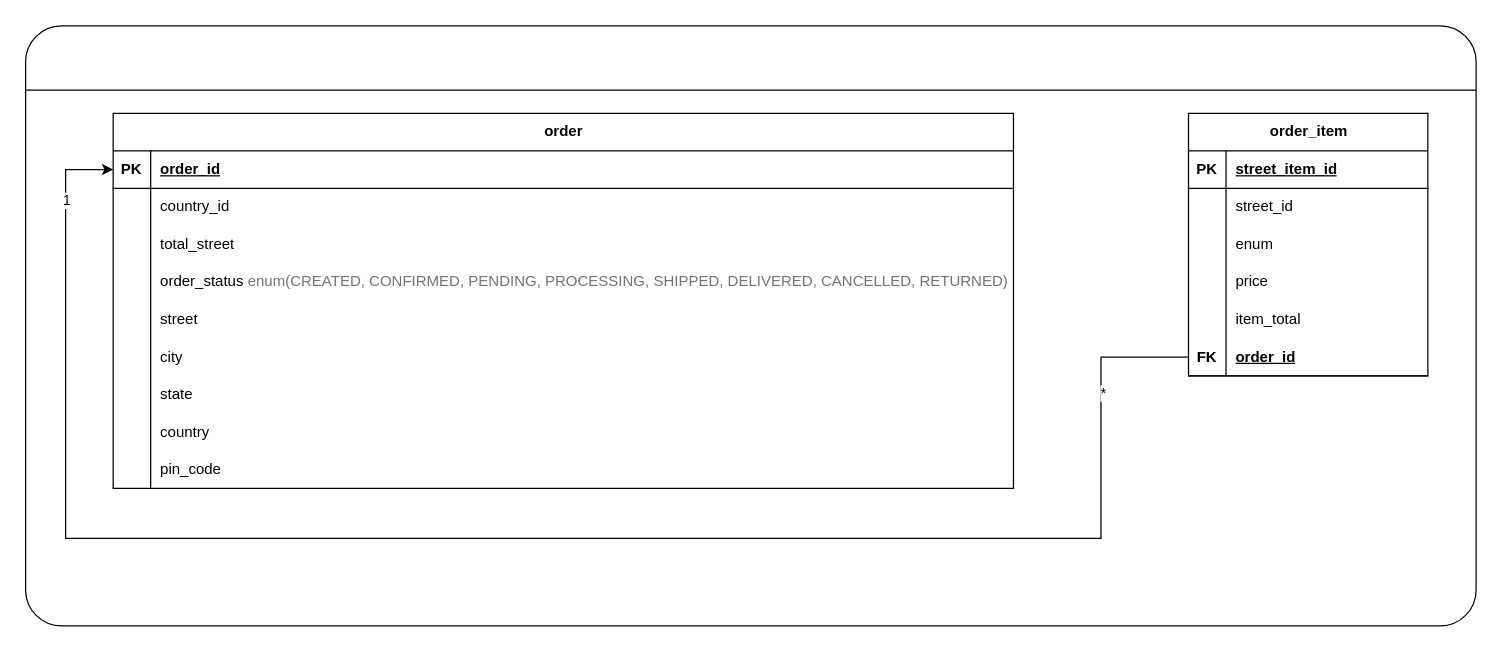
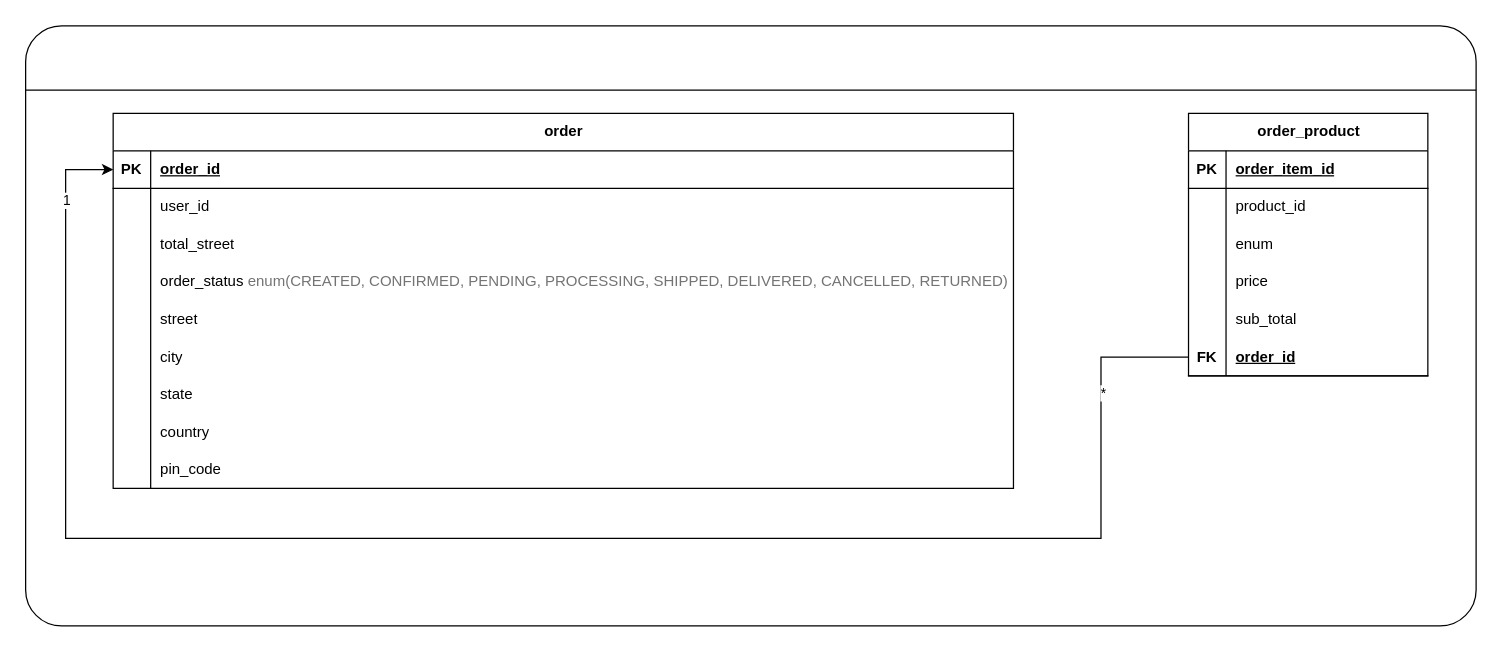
node "order_item": label "order_item" -> "order_product"
node "street_item_id": label "street_item_id" -> "order_item_id"
node "country_id": label "country_id" -> "user_id"
node "street_id": label "street_id" -> "product_id"
node "item_total": label "item_total" -> "sub_total"
